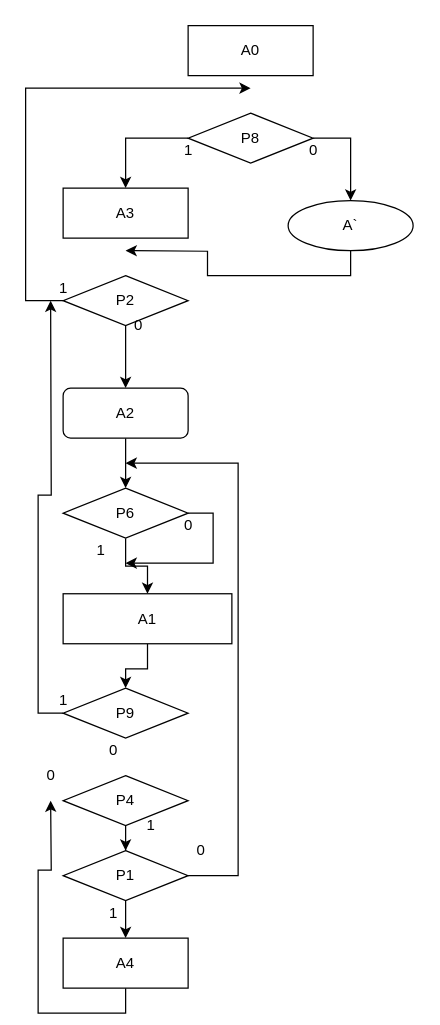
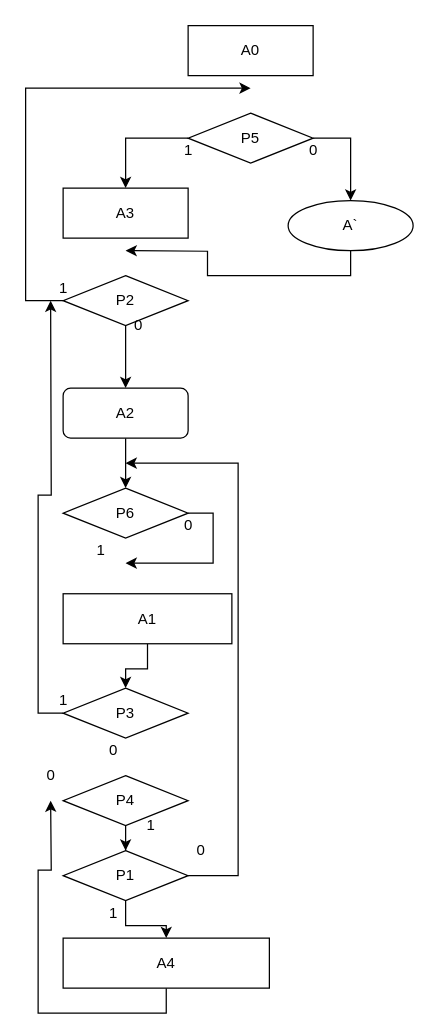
node "P8": label "P8" -> "P5"
edge "P6" -> "A1": removed
node "P9": label "P9" -> "P3"
node "A4": size 125x50 -> 206x50
